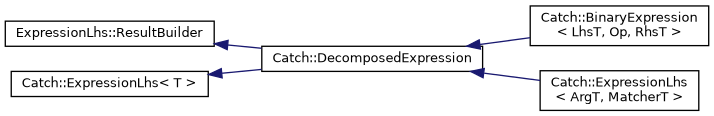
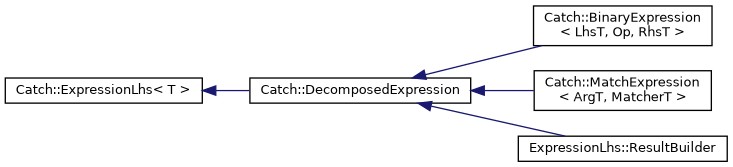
edge "Catch::DecomposedExpression" -> "ExpressionLhs::ResultBuilder": reversed
node "Catch::ExpressionLhs < ArgT, MatcherT >": label "Catch::ExpressionLhs < ArgT, MatcherT >" -> "Catch::MatchExpression < ArgT, MatcherT >"
